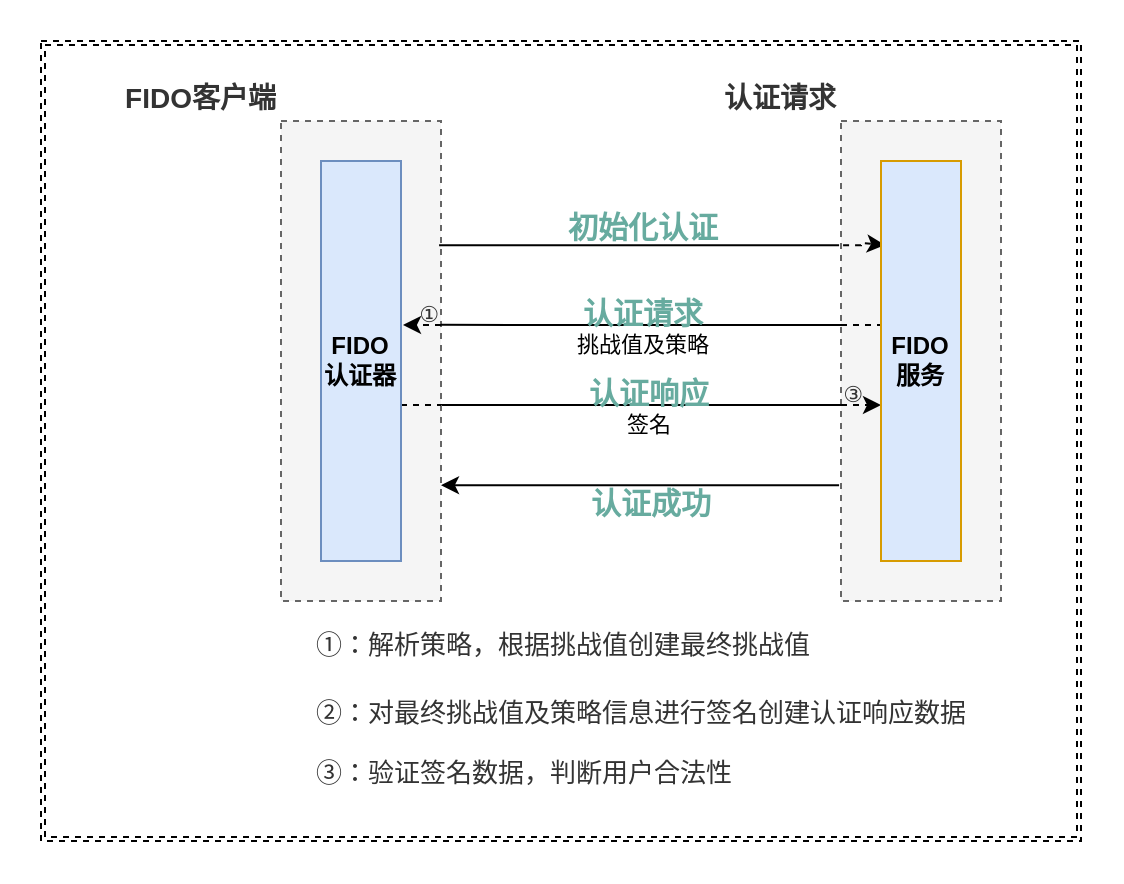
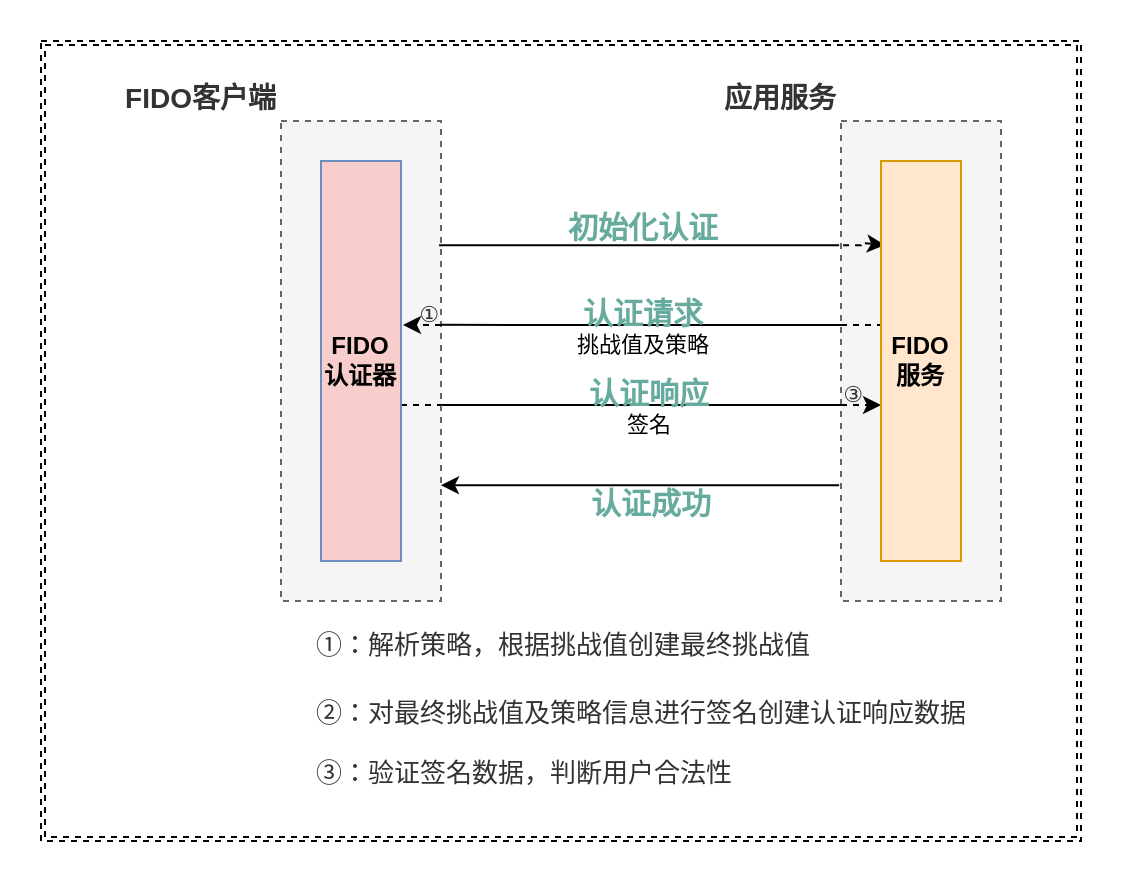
node "认证请求": label "认证请求" -> "应用服务"
node "FIDO认证器": fillcolor #dae8fc -> #f8cecc
node "FIDO服务": fillcolor #dae8fc -> #ffe6cc
